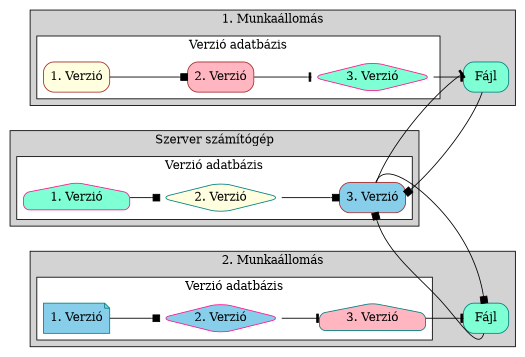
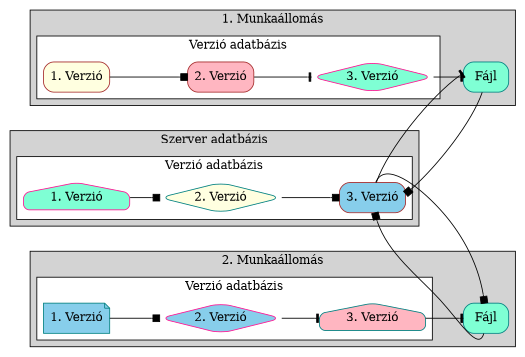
cluster "Szerver számítógép": label "Szerver számítógép" -> "Szerver adatbázis"
